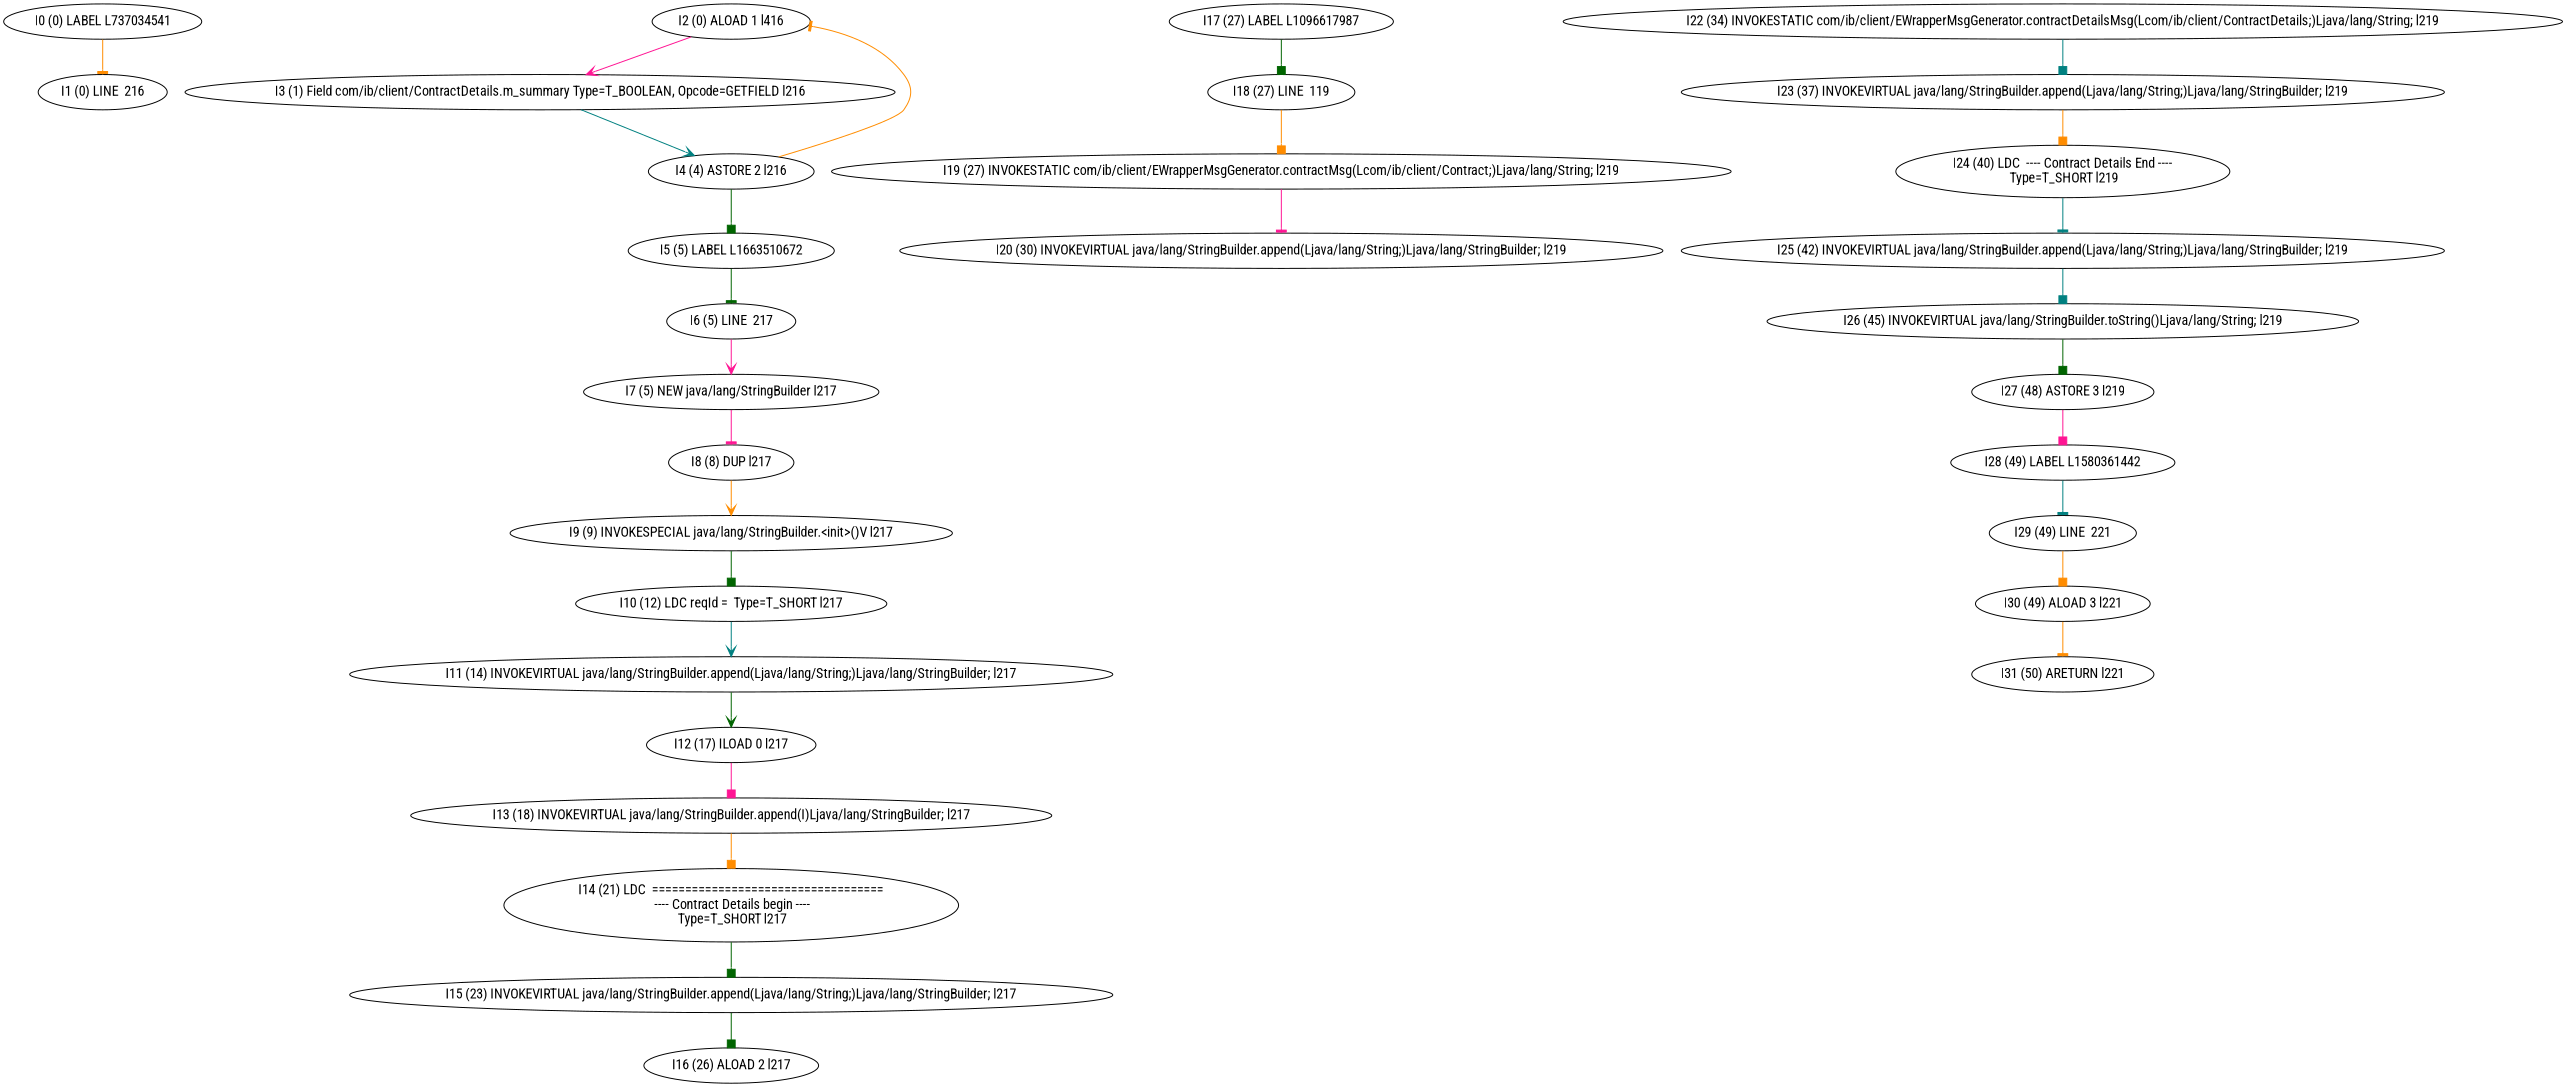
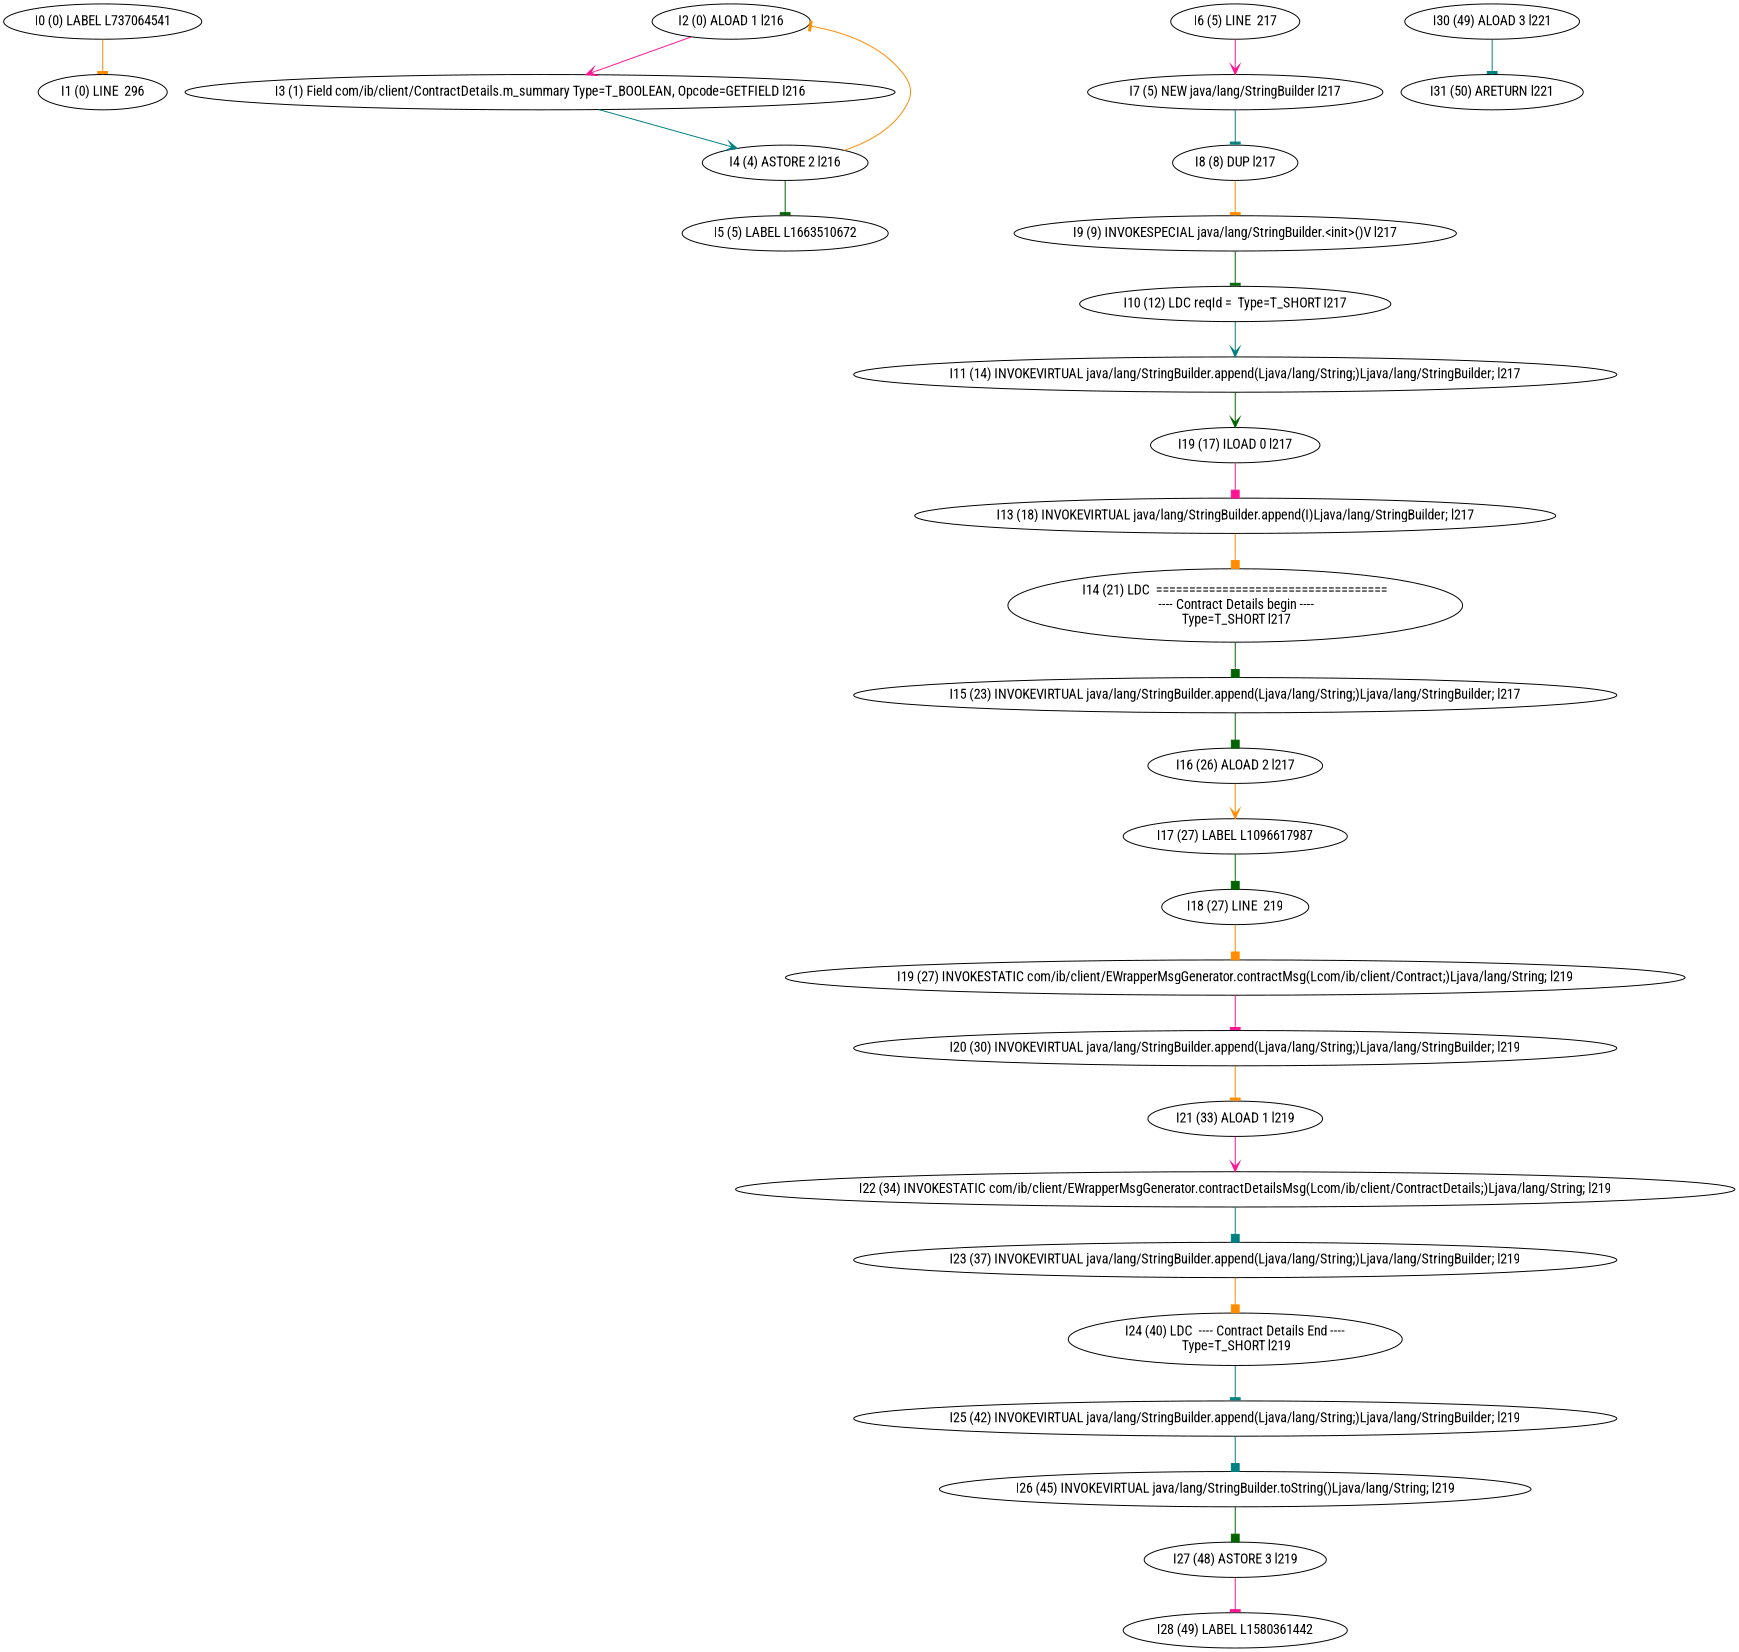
node "I0 (0) LABEL L737034541": label "I0 (0) LABEL L737034541" -> "I0 (0) LABEL L737064541"
node "I2 (0) ALOAD 1 l416": label "I2 (0) ALOAD 1 l416" -> "I2 (0) ALOAD 1 l216"
node "I1 (0) LINE  216": label "I1 (0) LINE  216" -> "I1 (0) LINE  296"
node "I18 (27) LINE  119": label "I18 (27) LINE  119" -> "I18 (27) LINE  219"
edge "I4 (4) ASTORE 2 l216" -> "I5 (5) LABEL L1663510672": arrowhead box -> tee
edge "I5 (5) LABEL L1663510672" -> "I6 (5) LINE  217": removed
edge "I27 (48) ASTORE 3 l219" -> "I28 (49) LABEL L1580361442": arrowhead box -> tee
edge "I7 (5) NEW java/lang/StringBuilder l217" -> "I8 (8) DUP l217": color deeppink -> teal
edge "I8 (8) DUP l217" -> "I9 (9) INVOKESPECIAL java/lang/StringBuilder.<init>()V l217": arrowhead vee -> tee
node "I29 (49) LINE  221": removed
edge "I9 (9) INVOKESPECIAL java/lang/StringBuilder.<init>()V l217" -> "I10 (12) LDC reqId =  Type=T_SHORT l217": arrowhead box -> tee
edge "I30 (49) ALOAD 3 l221" -> "I31 (50) ARETURN l221": color darkorange -> teal
node "I12 (17) ILOAD 0 l217": label "I12 (17) ILOAD 0 l217" -> "I19 (17) ILOAD 0 l217"
edge "I16 (26) ALOAD 2 l217" -> "I17 (27) LABEL L1096617987": added
node "I21 (33) ALOAD 1 l219": added
